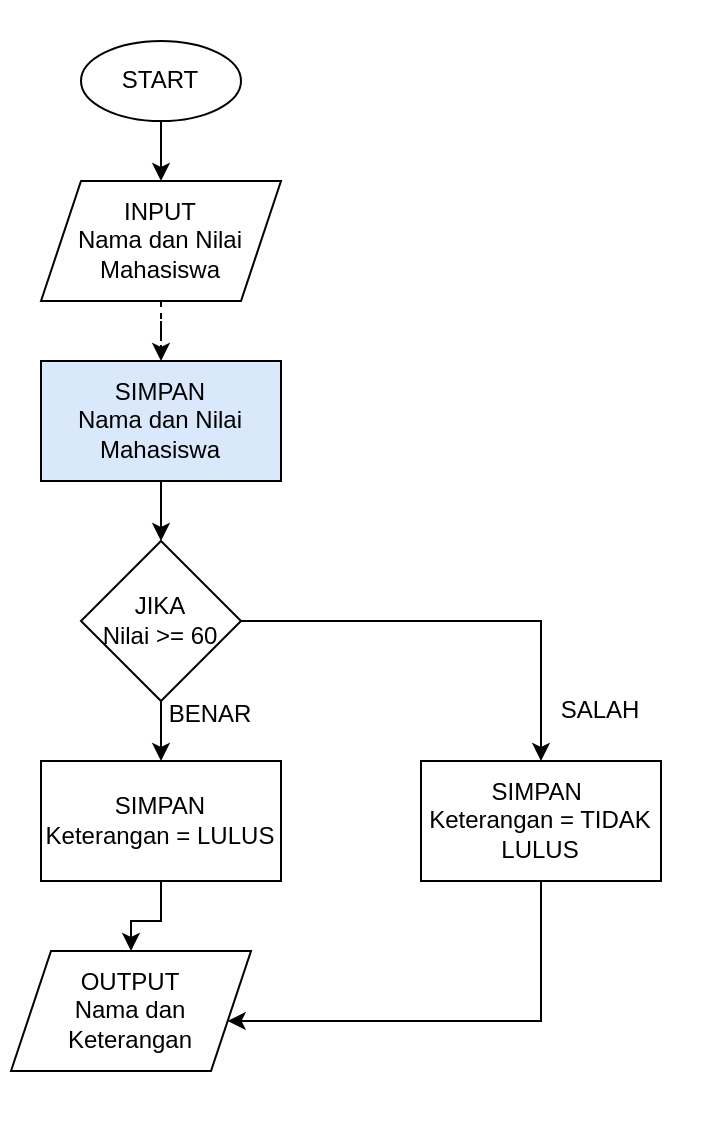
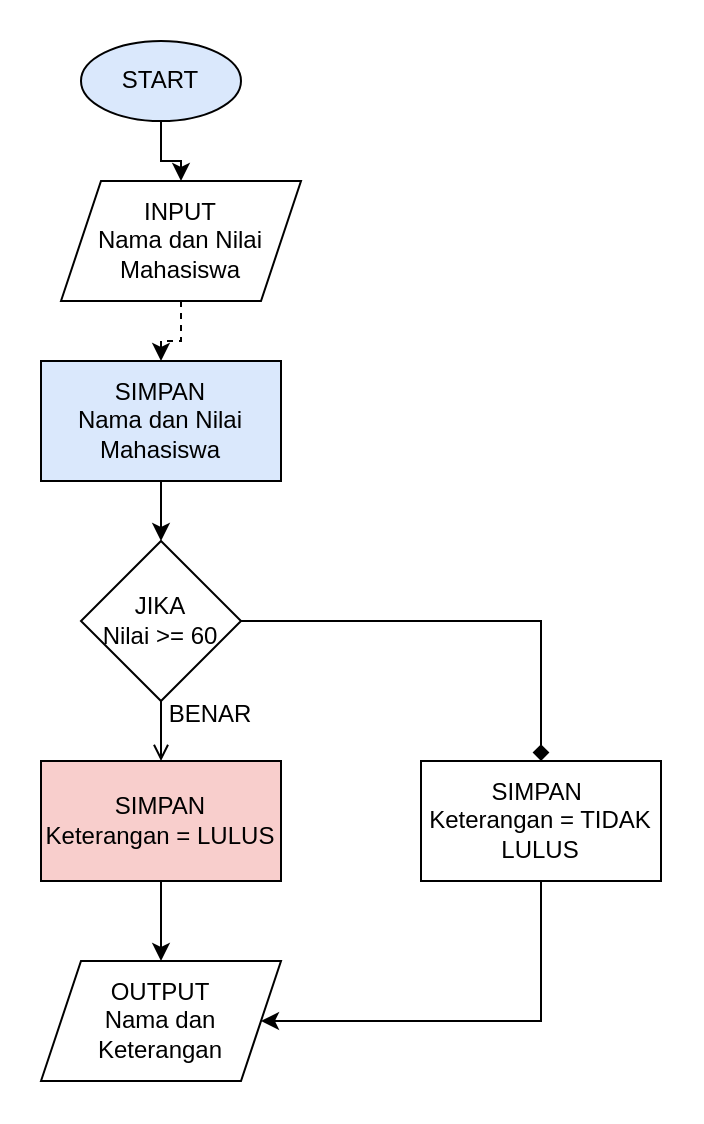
node "START": fillcolor #ffffff -> #dae8fc
node "INPUT Nama dan Nilai Mahasiswa": moved (161, 241) -> (181, 241)
node "SALAH": removed
edge "JIKA Nilai >= 60" -> "SIMPAN Keterangan = LULUS": arrowhead classic -> open
edge "JIKA Nilai >= 60" -> "SIMPAN Keterangan = TIDAK LULUS": arrowhead classic -> diamond
node "SIMPAN Keterangan = LULUS": fillcolor #ffffff -> #f8cecc
node "OUTPUT Nama dan Keterangan": moved (131, 1011) -> (161, 1021)
